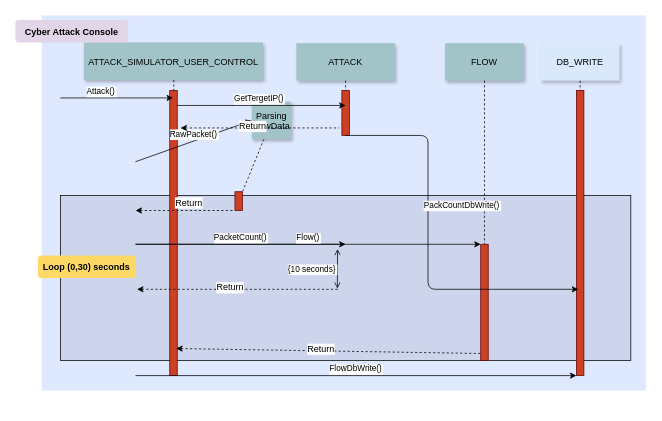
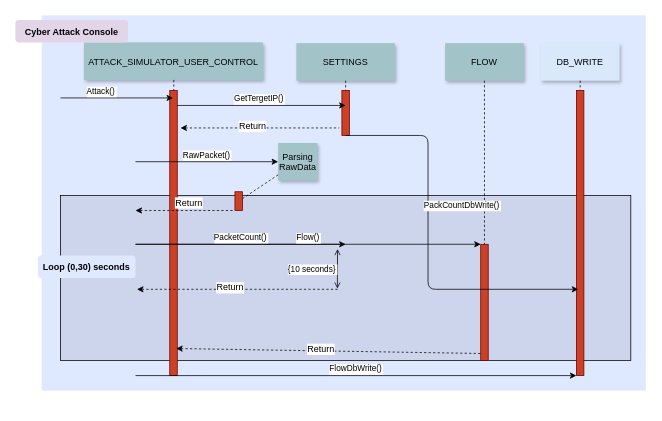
node "ATTACK": label "ATTACK" -> "SETTINGS"
node "Parsing RawData": moved (271, 120) -> (298, 162)
node "Loop (0,30) seconds": fillcolor #ffd966 -> #dee8ff
